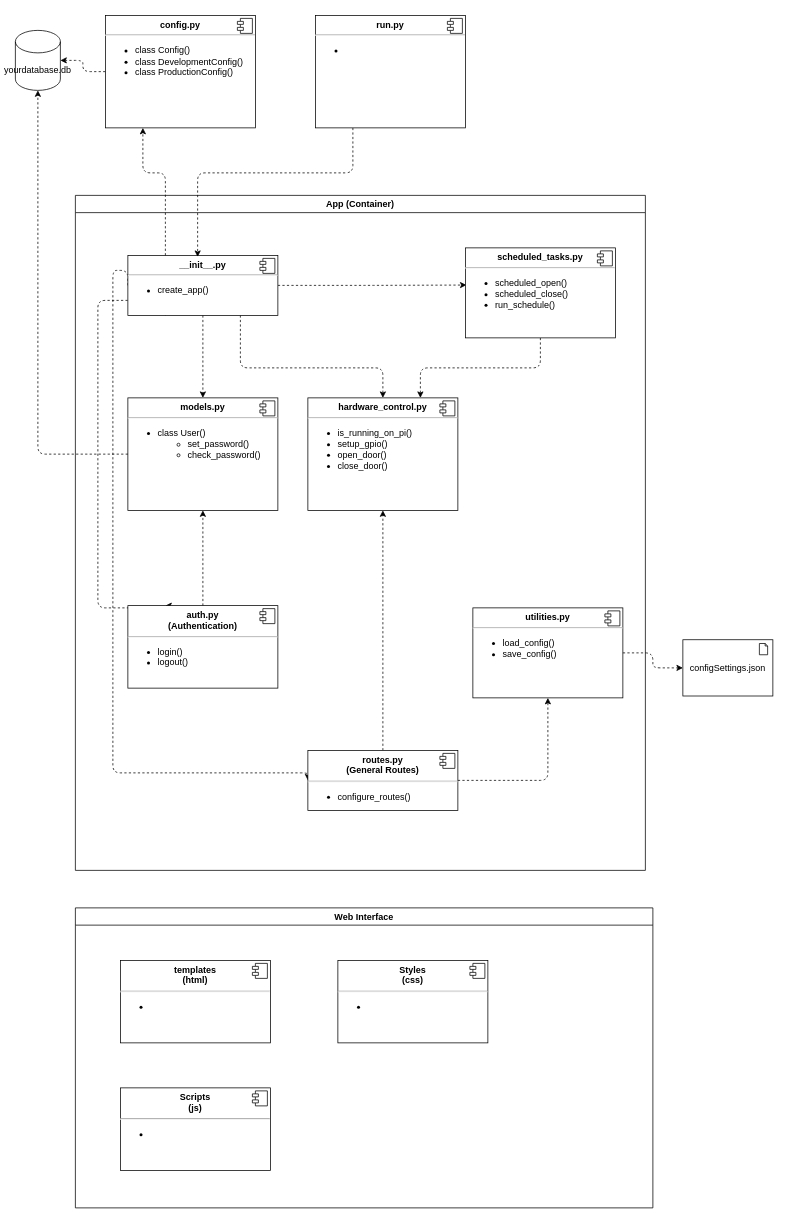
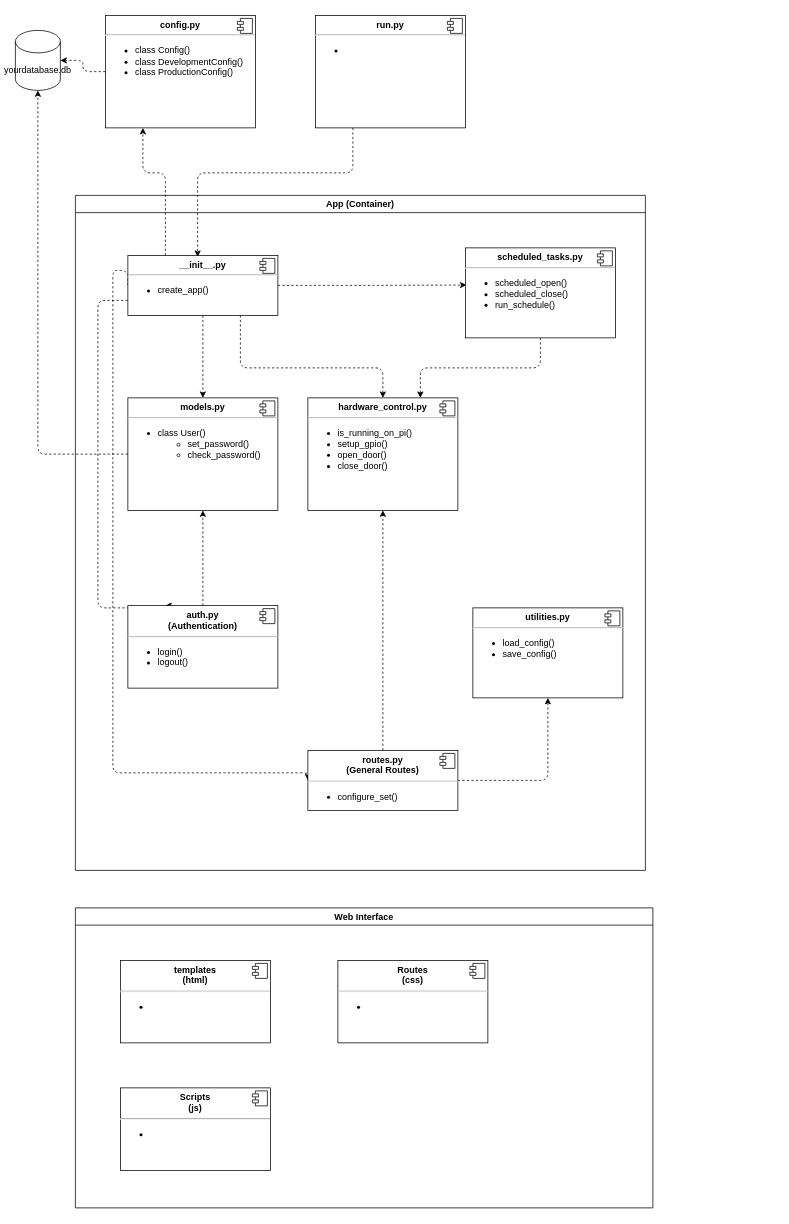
edge "utilities.py load_config() save_config()" -> "configSettings.json": removed
node "configSettings.json": removed
node "routes.py (General Routes) configure_routes()": label "routes.py (General Routes) configure_routes()" -> "routes.py (General Routes) configure_set()"
node "Styles (css)": label "Styles (css)" -> "Routes (css)"
